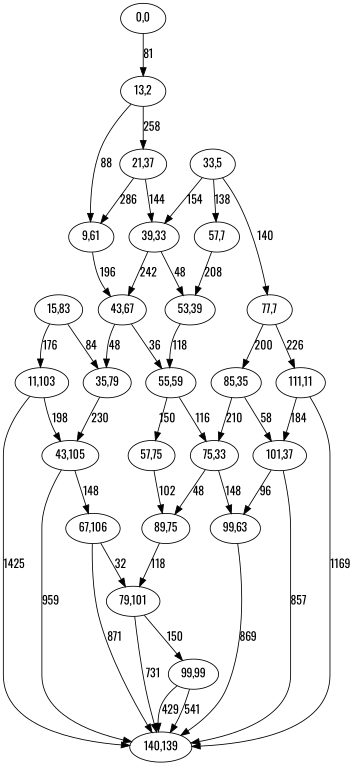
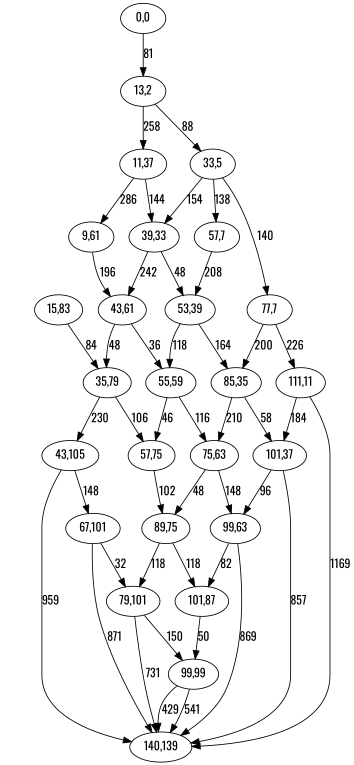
edge "13,2" -> "9,61": now "13,2" -> "33,5"
node "21,37": label "21,37" -> "11,37"
node "43,67": label "43,67" -> "43,61"
edge "53,39" -> "85,35": added, label "164"
node "11,103": removed
edge "35,79" -> "57,75": added, label "106"
edge "55,59" -> "57,75": label "150" -> "46"
node "75,33": label "75,33" -> "75,63"
node "67,106": label "67,106" -> "67,101"
node "101,87": added
